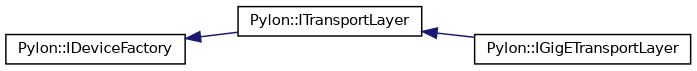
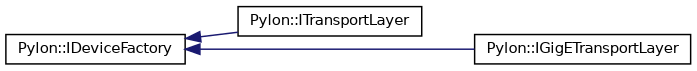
edge "Pylon::IGigETransportLayer" -> "Pylon::ITransportLayer": now "Pylon::IGigETransportLayer" -> "Pylon::IDeviceFactory"
